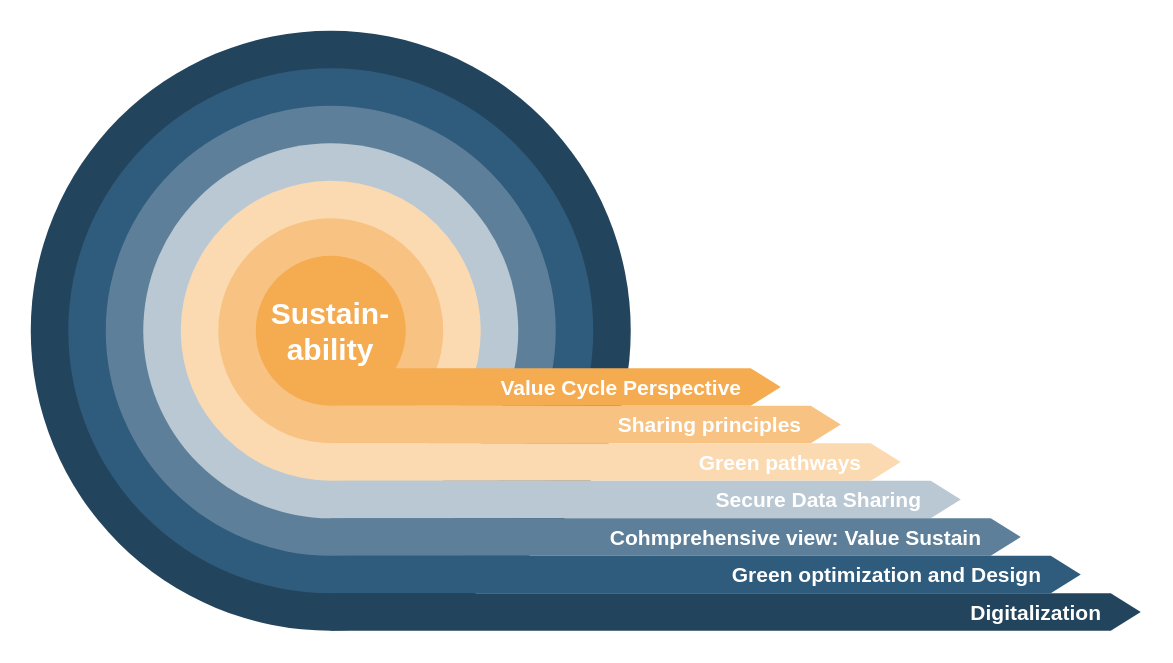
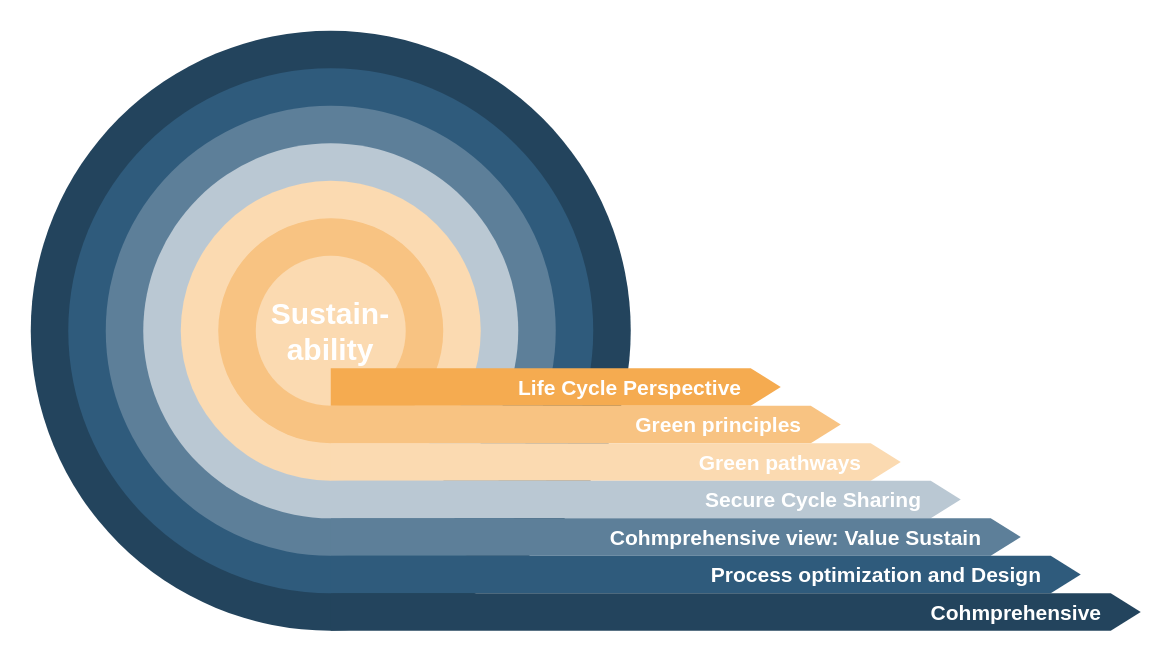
node "Sustain-ability": fillcolor #f5ab50 -> #fbdab1
node "Value Cycle Perspective": label "Value Cycle Perspective" -> "Life Cycle Perspective"
node "Sharing principles": label "Sharing principles" -> "Green principles"
node "Secure Data Sharing": label "Secure Data Sharing" -> "Secure Cycle Sharing"
node "Green optimization and Design": label "Green optimization and Design" -> "Process optimization and Design"
node "Digitalization": label "Digitalization" -> "Cohmprehensive"
